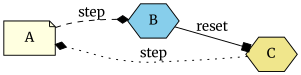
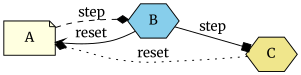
edge "B" -> "C": label " reset " -> " step "
edge "B" -> "A": added, label "reset"
edge "C" -> "A": label " step " -> " reset "
